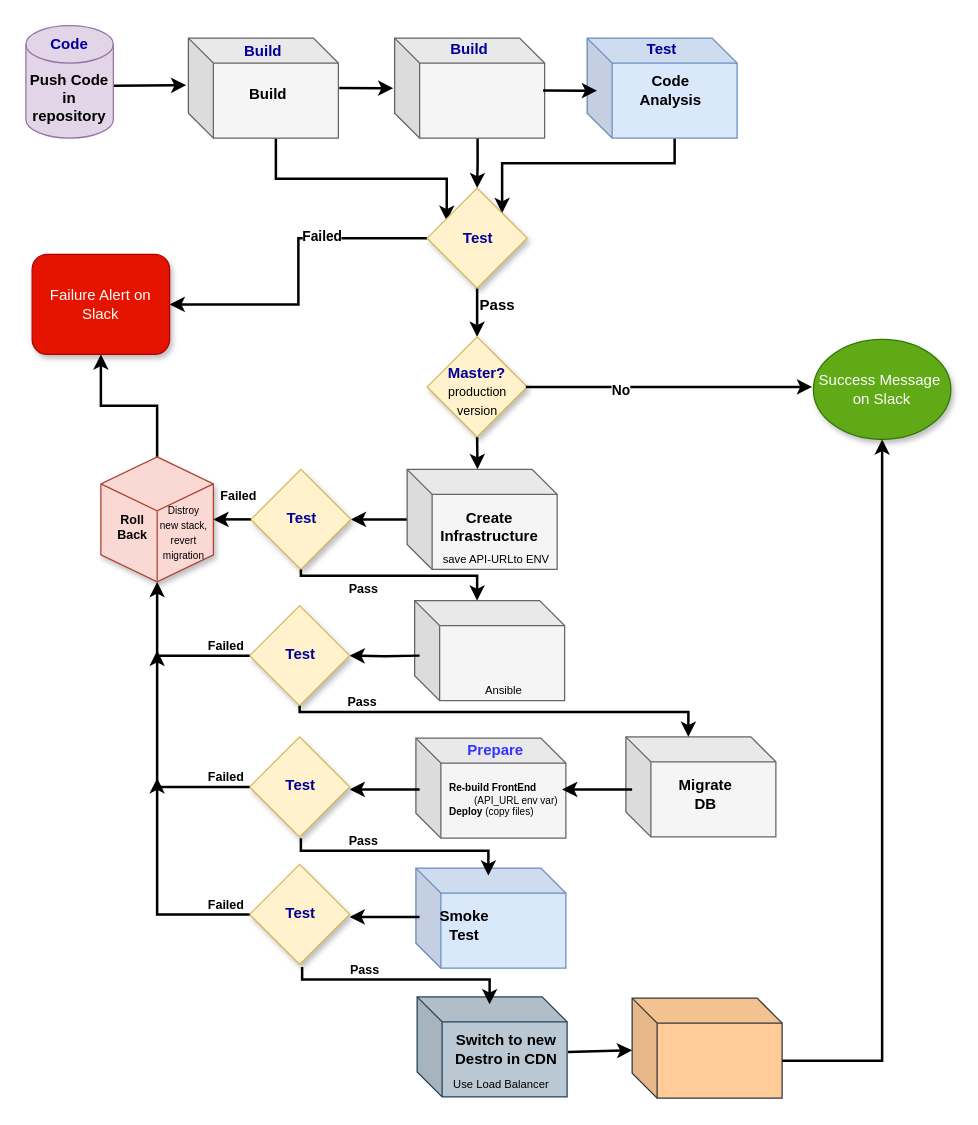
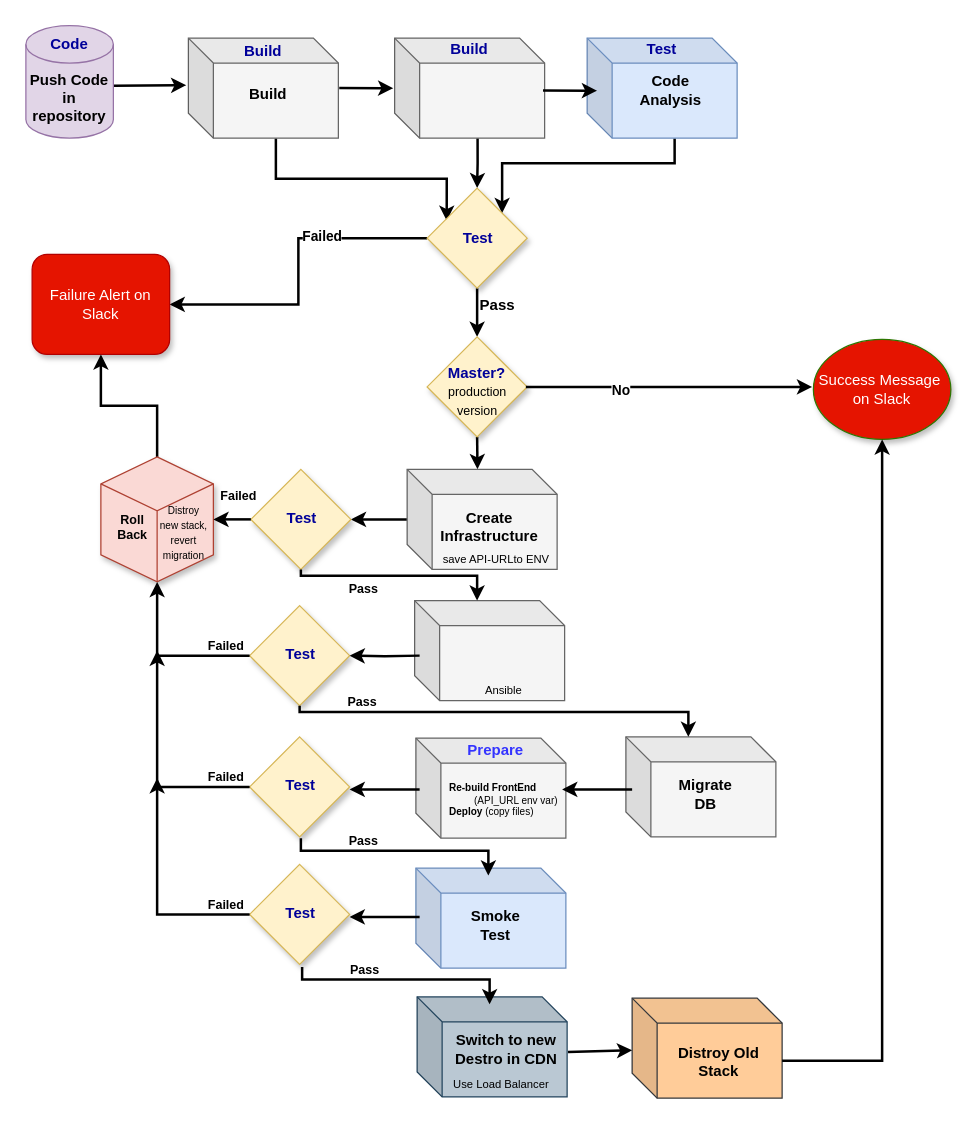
node "Success Message on Slack": fillcolor #60a917 -> #e51400
node "Smoke Test": moved (464, 926) -> (496, 926)
node "Distroy Old Stack": added
